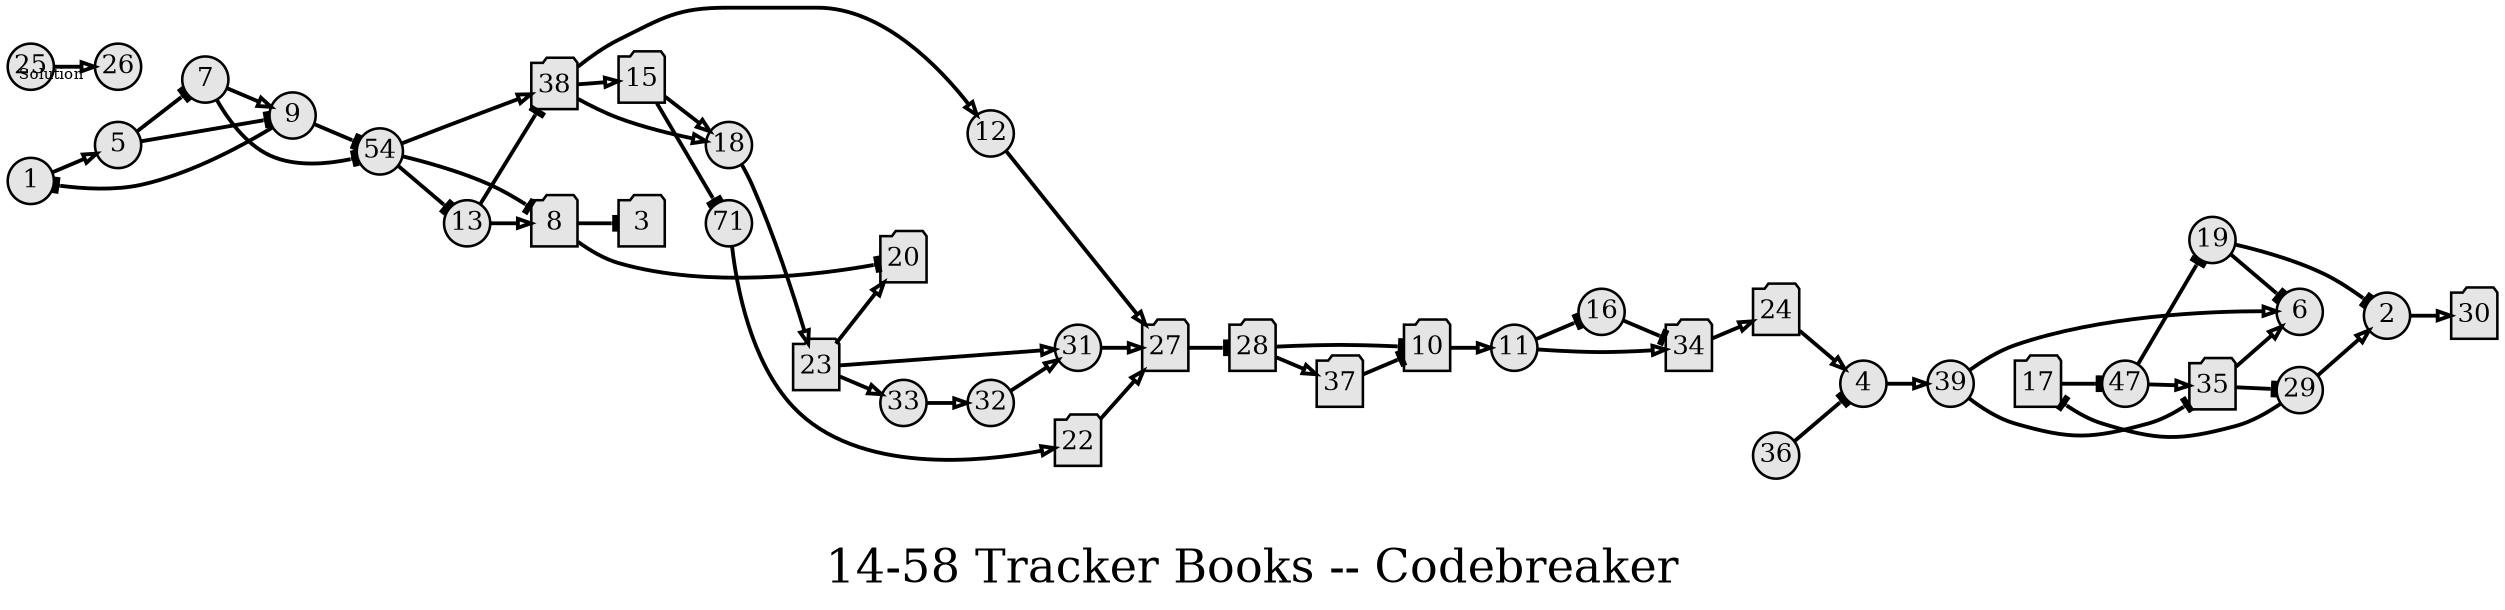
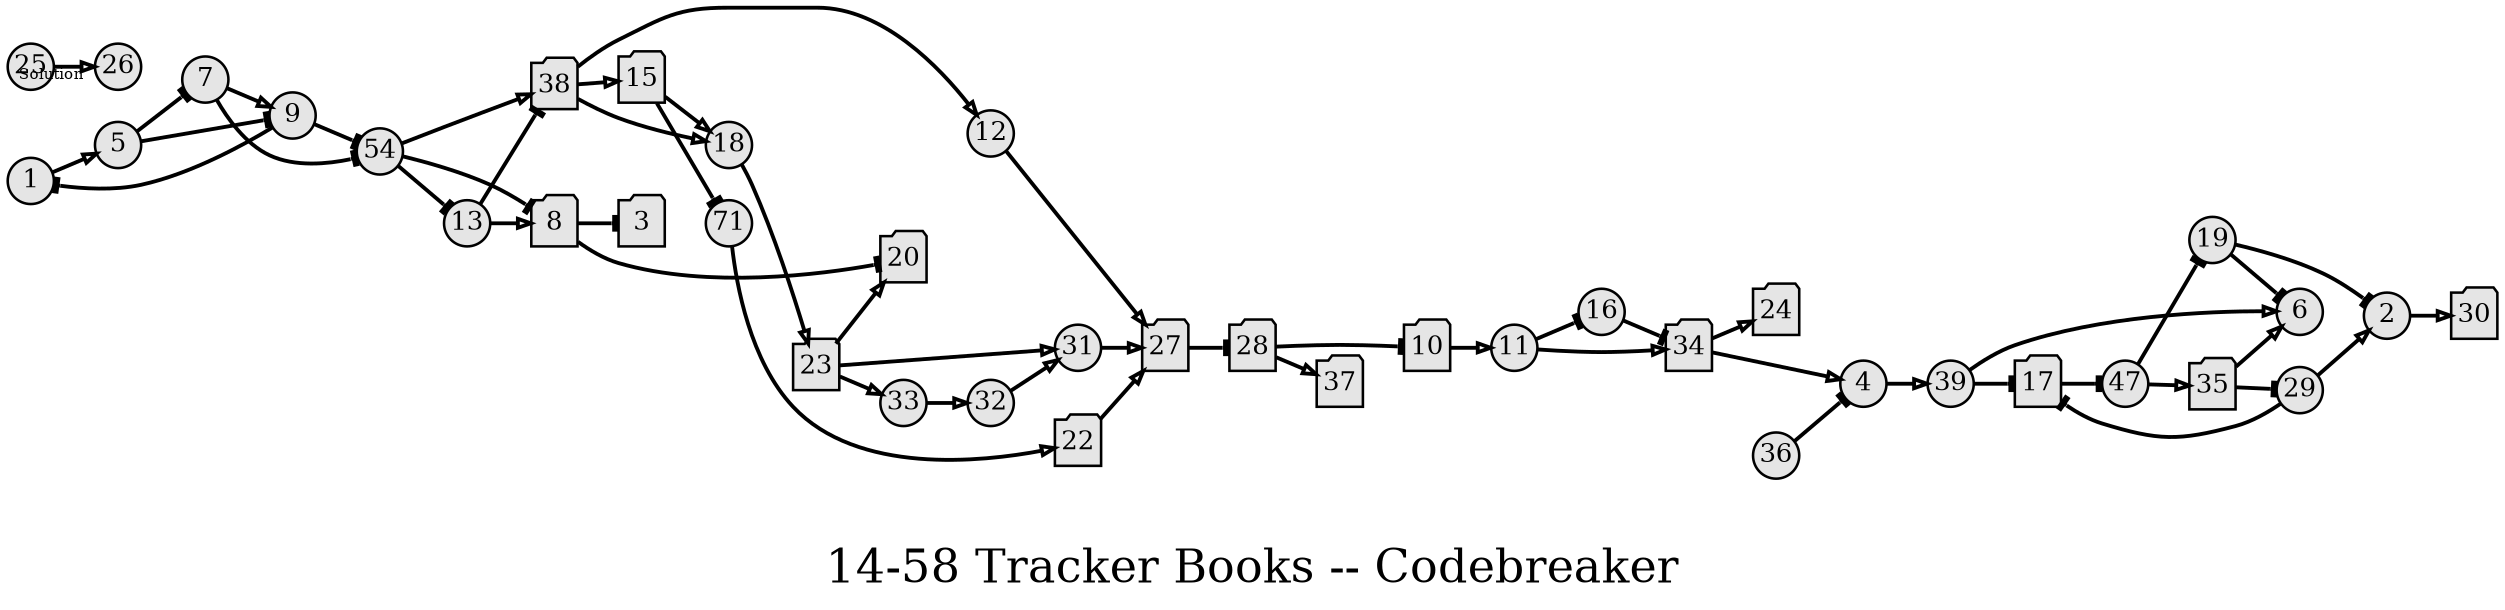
edge "24" -> "4": now "34" -> "4"
edge "37" -> "10": removed
edge "39" -> "35": now "39" -> "17"
